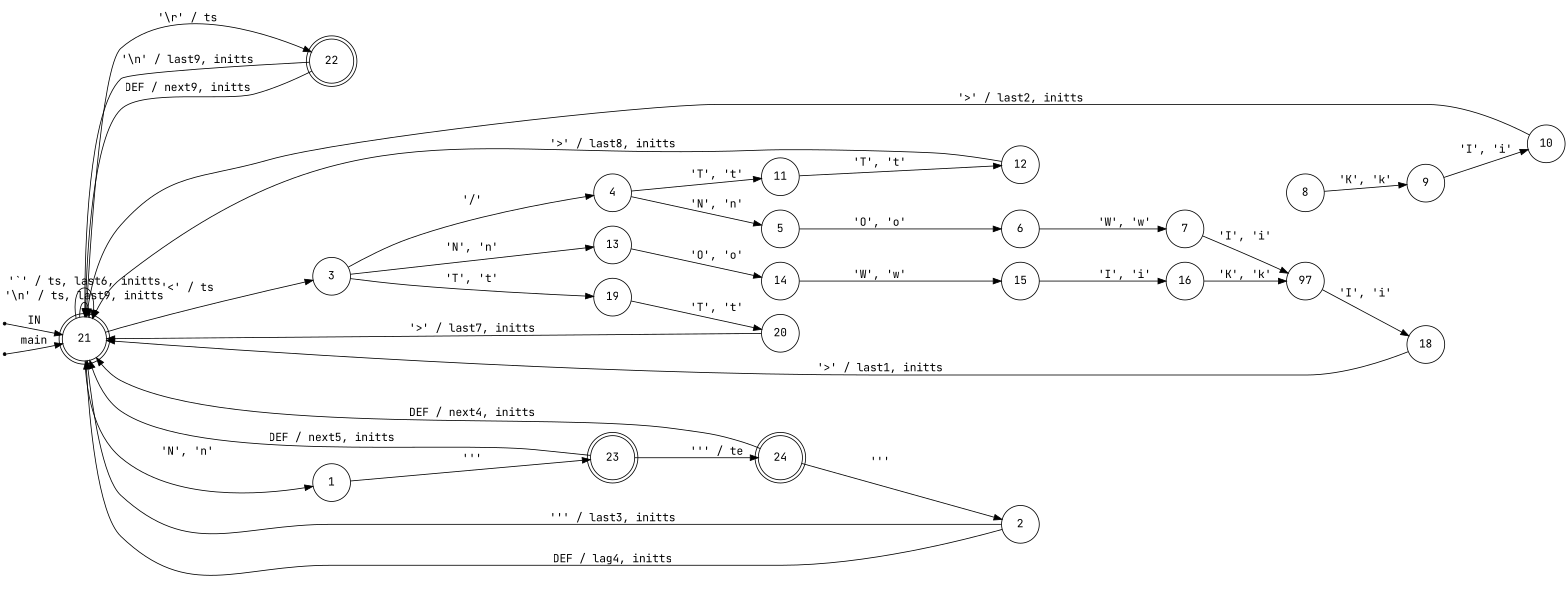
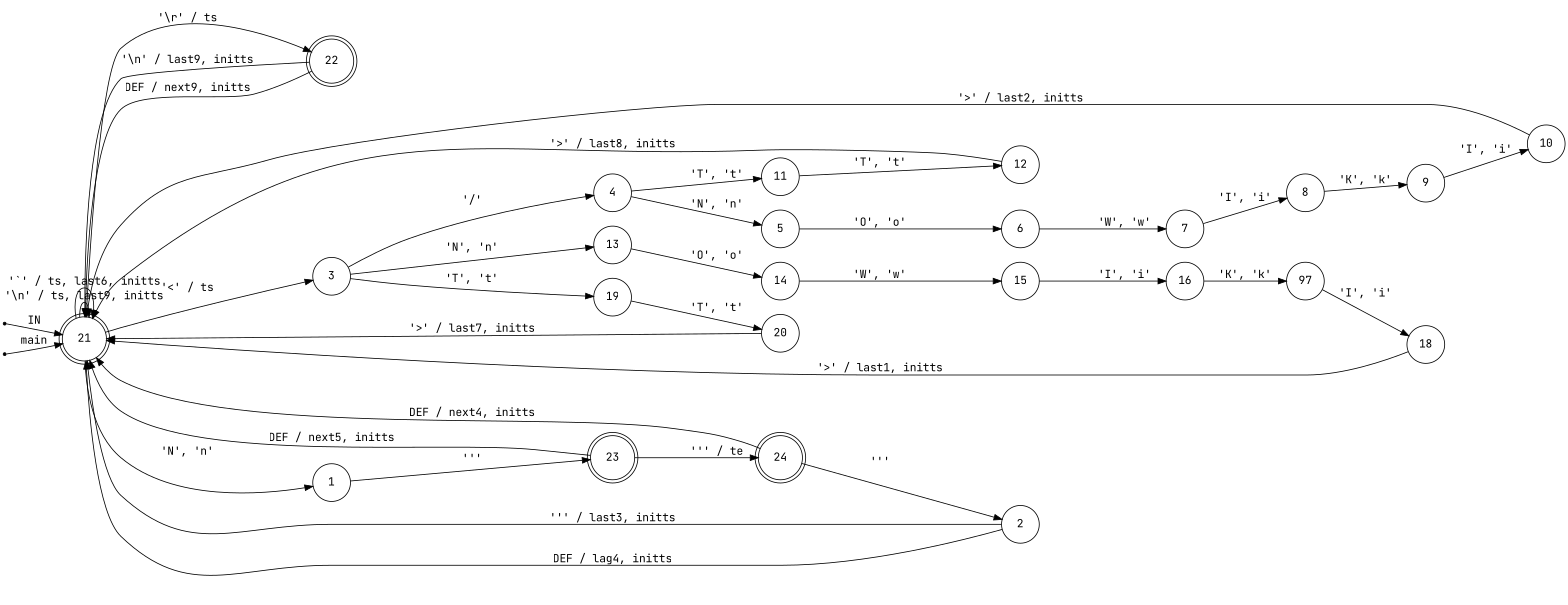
edge "7" -> "97": now "7" -> "8"
